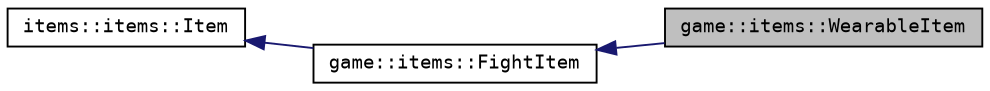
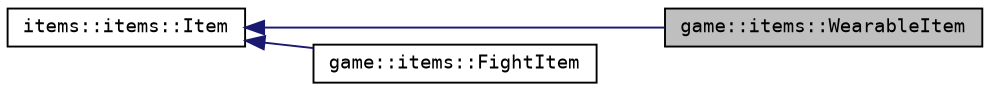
edge "game::items::WearableItem" -> "game::items::FightItem": now "game::items::WearableItem" -> "items::items::Item"
